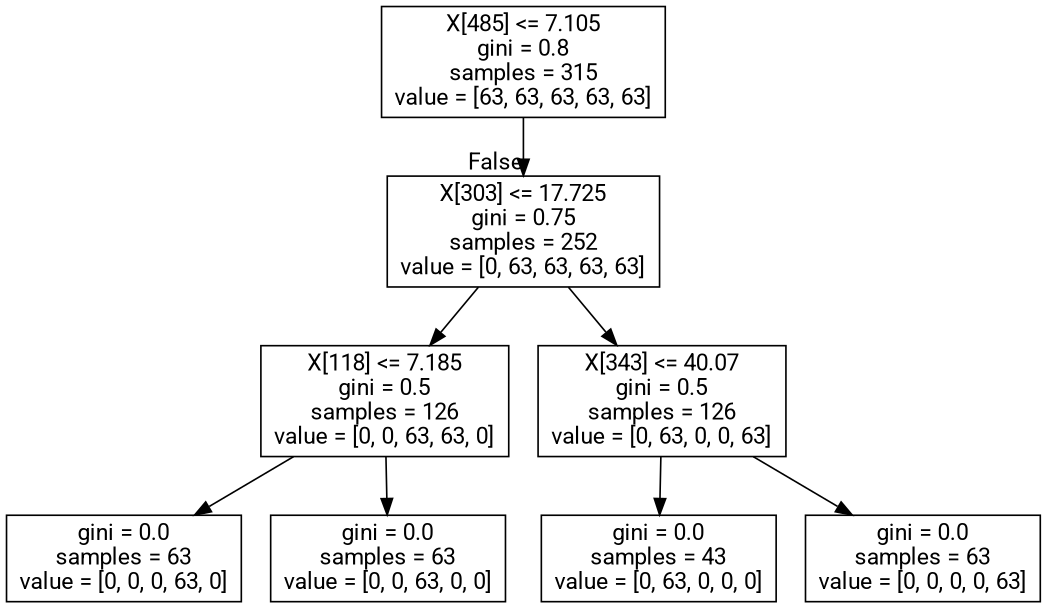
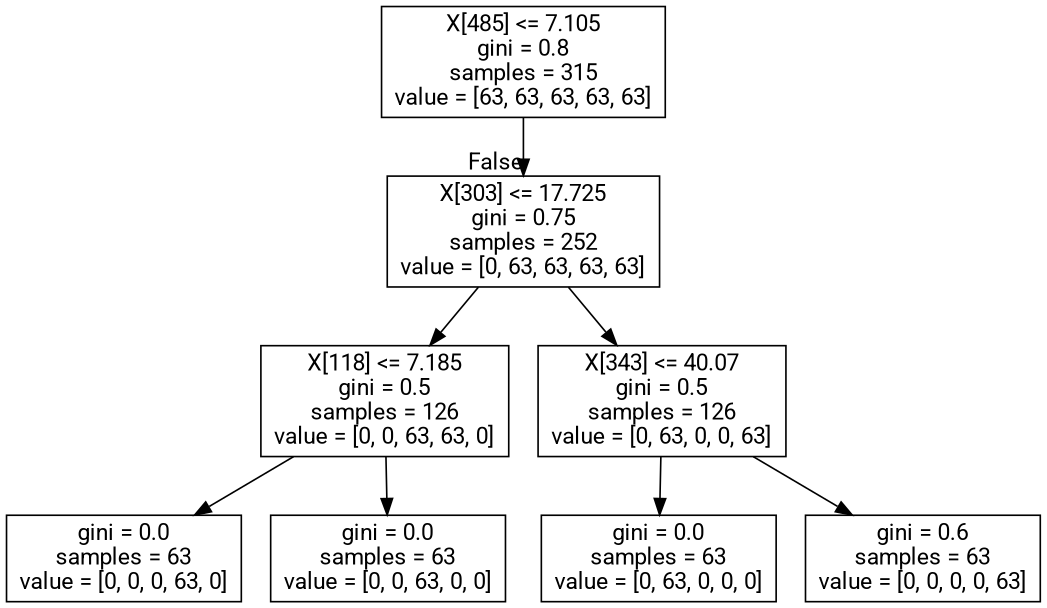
node "gini = 0.0 samples = 43 value = [0, 63, 0, 0, 0]": label "gini = 0.0 samples = 43 value = [0, 63, 0, 0, 0]" -> "gini = 0.0 samples = 63 value = [0, 63, 0, 0, 0]"
node "gini = 0.0 samples = 63 value = [0, 0, 0, 0, 63]": label "gini = 0.0 samples = 63 value = [0, 0, 0, 0, 63]" -> "gini = 0.6 samples = 63 value = [0, 0, 0, 0, 63]"
